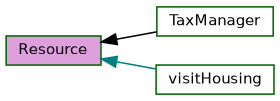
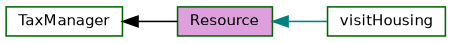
edge "TaxManager" -> "Resource": reversed
